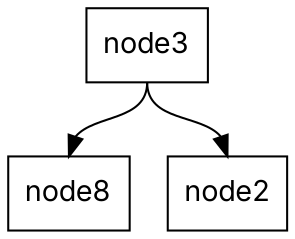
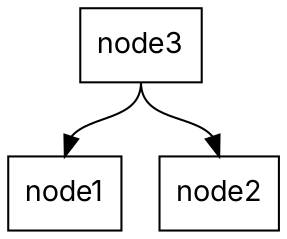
node "node8": label "node8" -> "node1"
